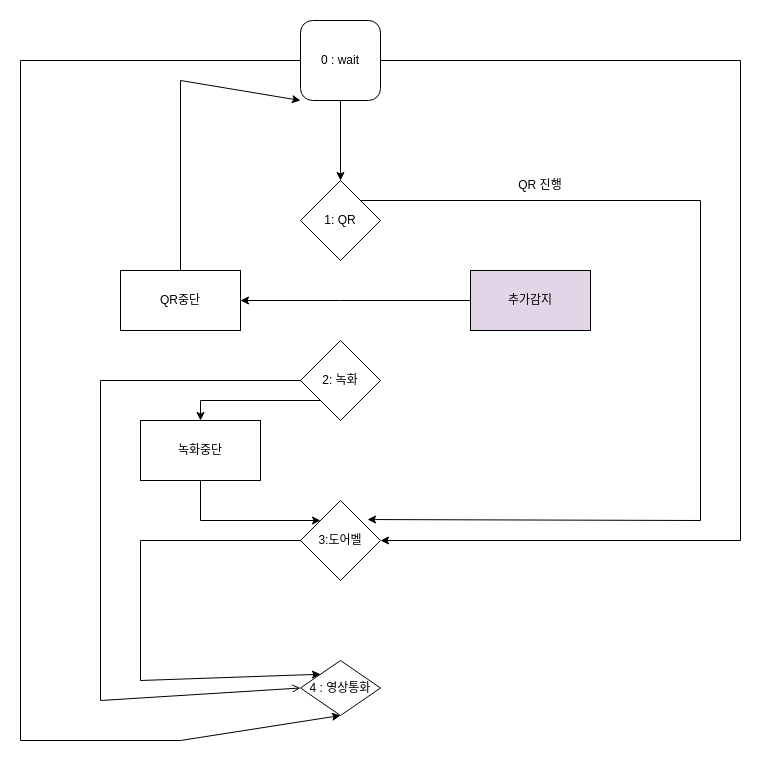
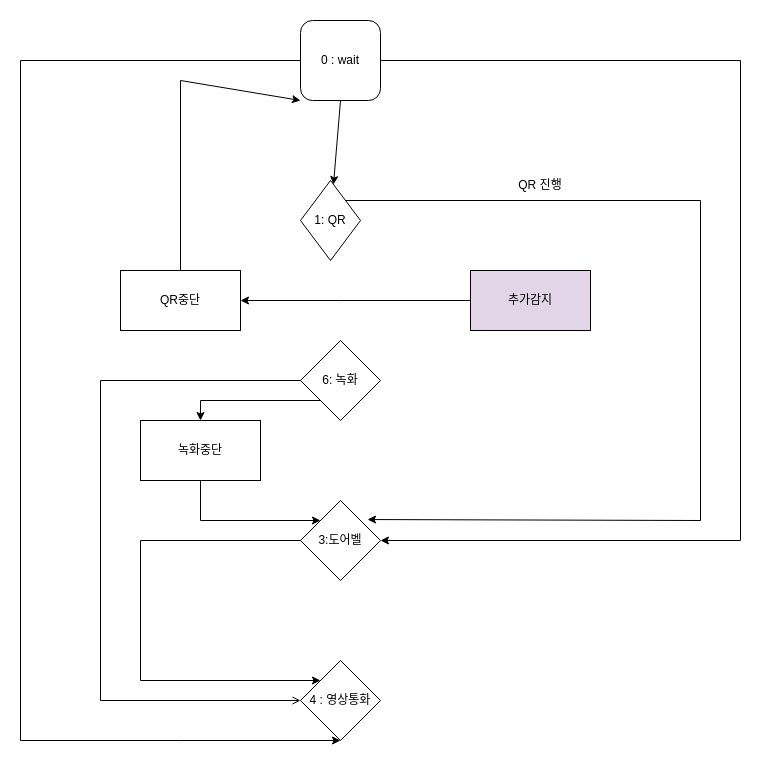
node "1: QR": size 80x80 -> 60x80
node "2: 녹화": label "2: 녹화" -> "6: 녹화"
node "4 : 영상통화": size 80x55 -> 80x80
